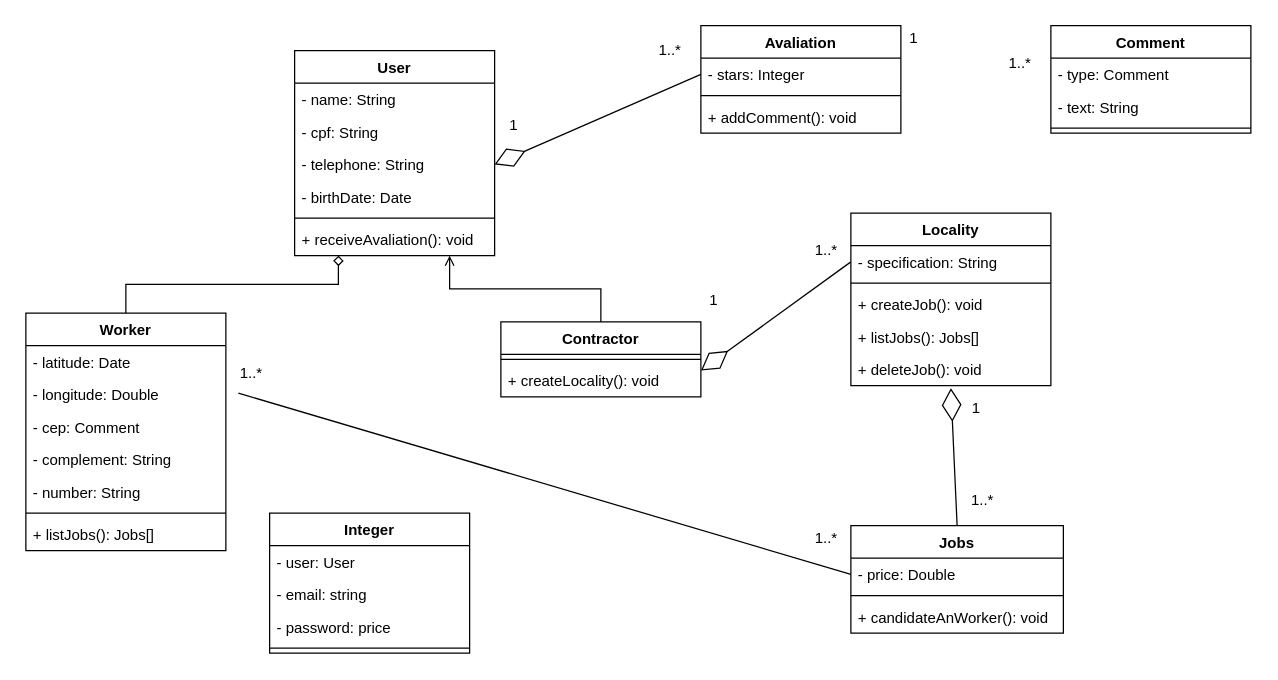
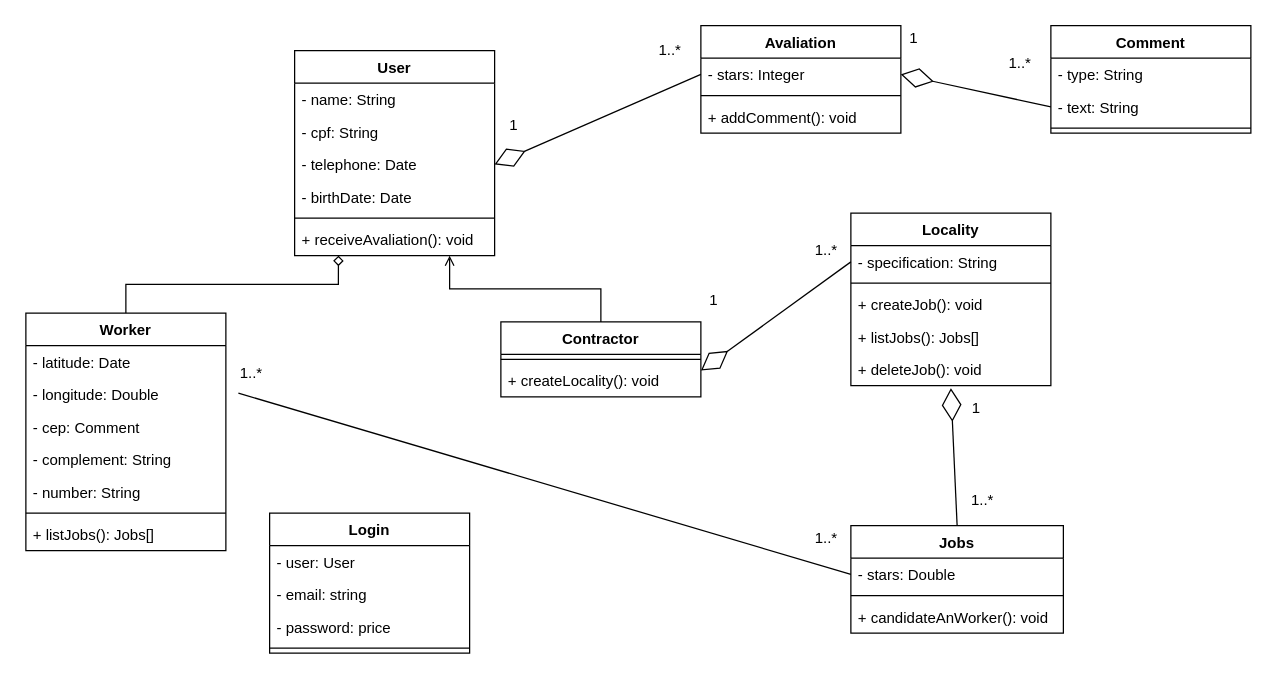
node "- type: Comment": label "- type: Comment" -> "- type: String"
edge "- text: String" -> "- stars: Integer": added
node "- telephone: String": label "- telephone: String" -> "- telephone: Date"
node "Integer": label "Integer" -> "Login"
node "- price: Double": label "- price: Double" -> "- stars: Double"
